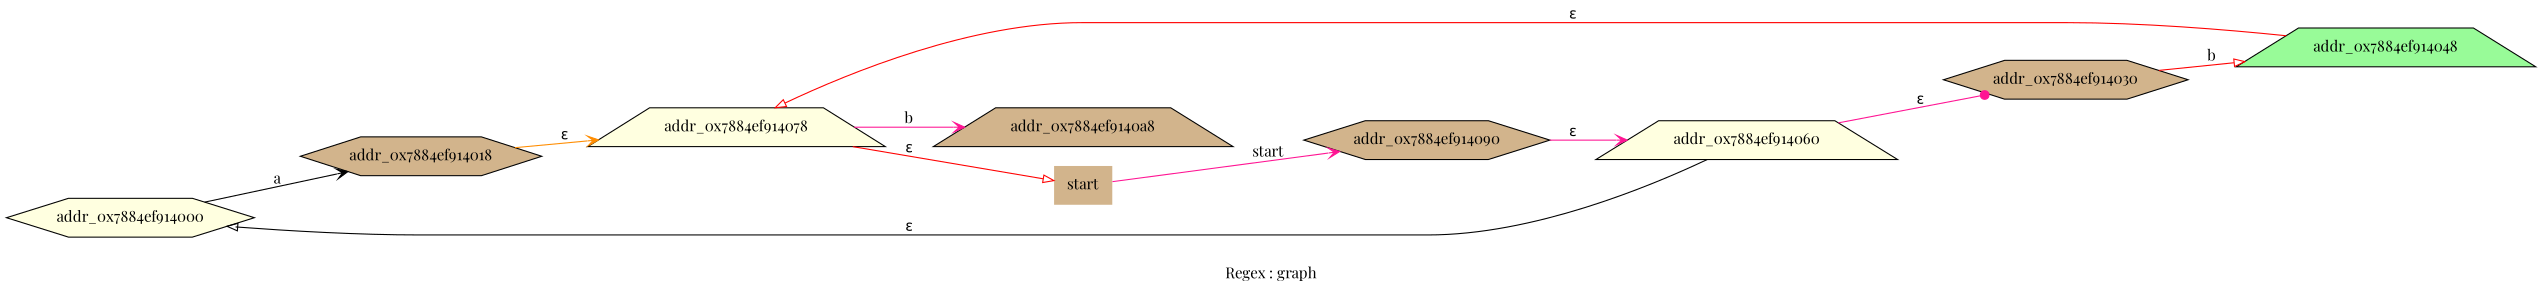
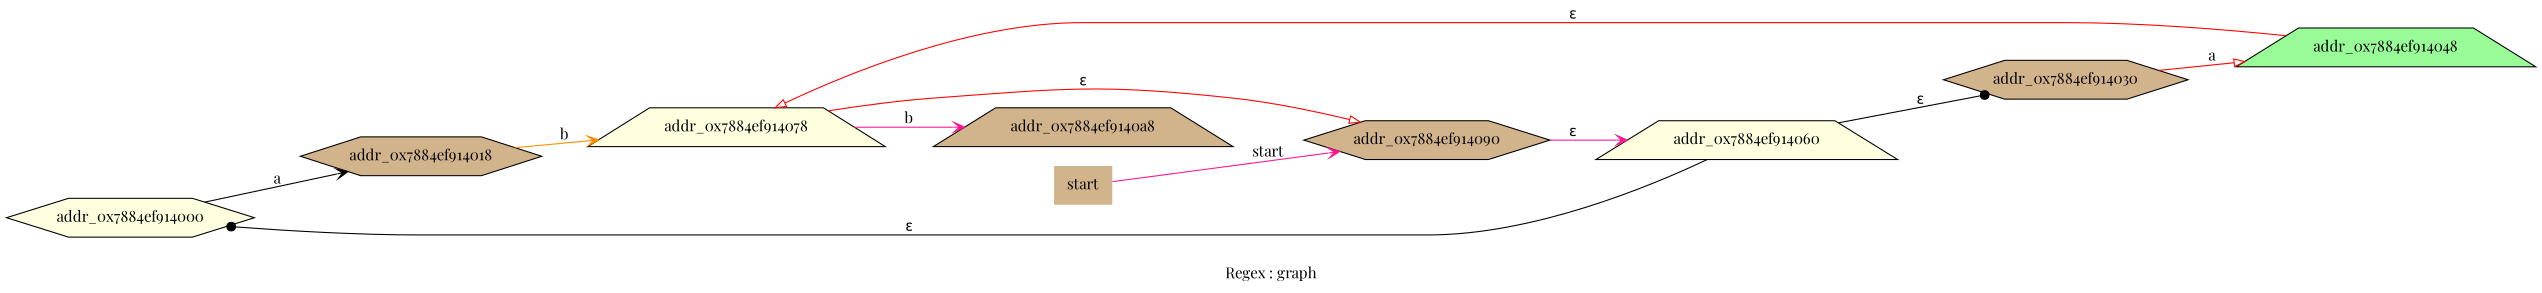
edge "addr_0x7884ef914030" -> "addr_0x7884ef914048": label "b" -> "a"
edge "addr_0x7884ef914060" -> "addr_0x7884ef914030": color deeppink -> black
edge "addr_0x7884ef914018" -> "addr_0x7884ef914078": label "ε" -> "b"
edge "addr_0x7884ef914078" -> "start": now "addr_0x7884ef914078" -> "addr_0x7884ef914090"
edge "addr_0x7884ef914060" -> "addr_0x7884ef914000": arrowhead onormal -> dot
